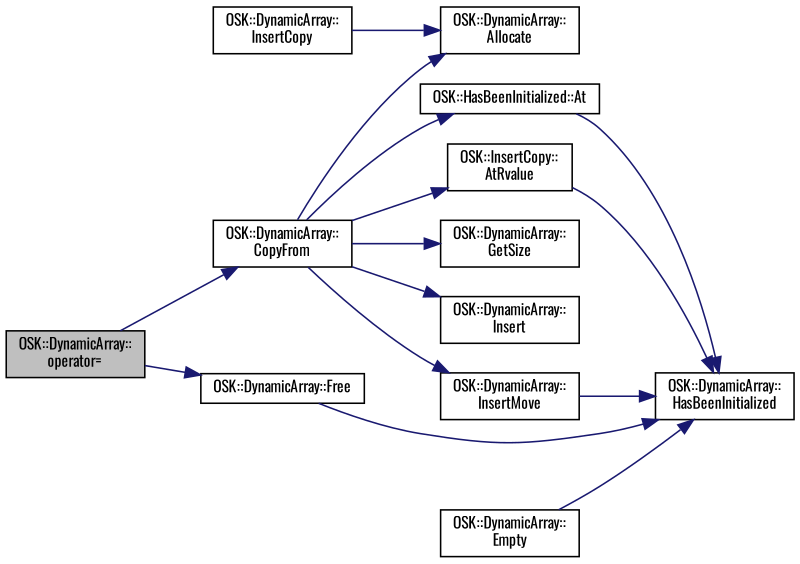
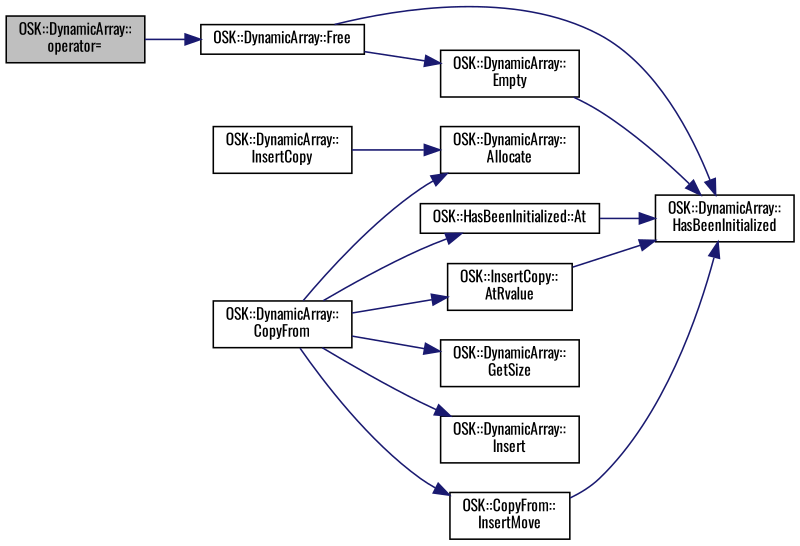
edge "OSK::DynamicArray::Free" -> "OSK::DynamicArray:: Empty": added
edge "OSK::DynamicArray:: operator=" -> "OSK::DynamicArray:: CopyFrom": removed
node "OSK::DynamicArray:: InsertMove": label "OSK::DynamicArray:: InsertMove" -> "OSK::CopyFrom:: InsertMove"
